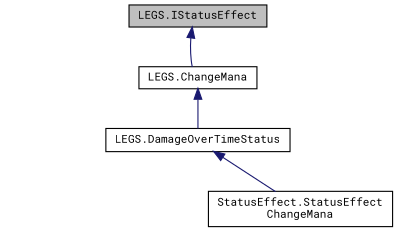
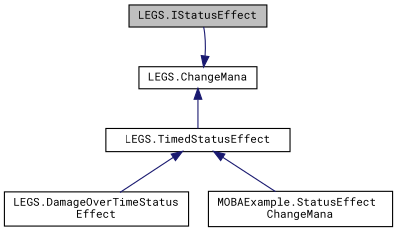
edge "LEGS.ChangeMana" -> "LEGS.IStatusEffect": reversed
node "LEGS.DamageOverTimeStatus": label "LEGS.DamageOverTimeStatus" -> "LEGS.TimedStatusEffect"
node "LEGS.DamageOverTimeStatus Effect": added
node "StatusEffect.StatusEffect ChangeMana": label "StatusEffect.StatusEffect ChangeMana" -> "MOBAExample.StatusEffect ChangeMana"
